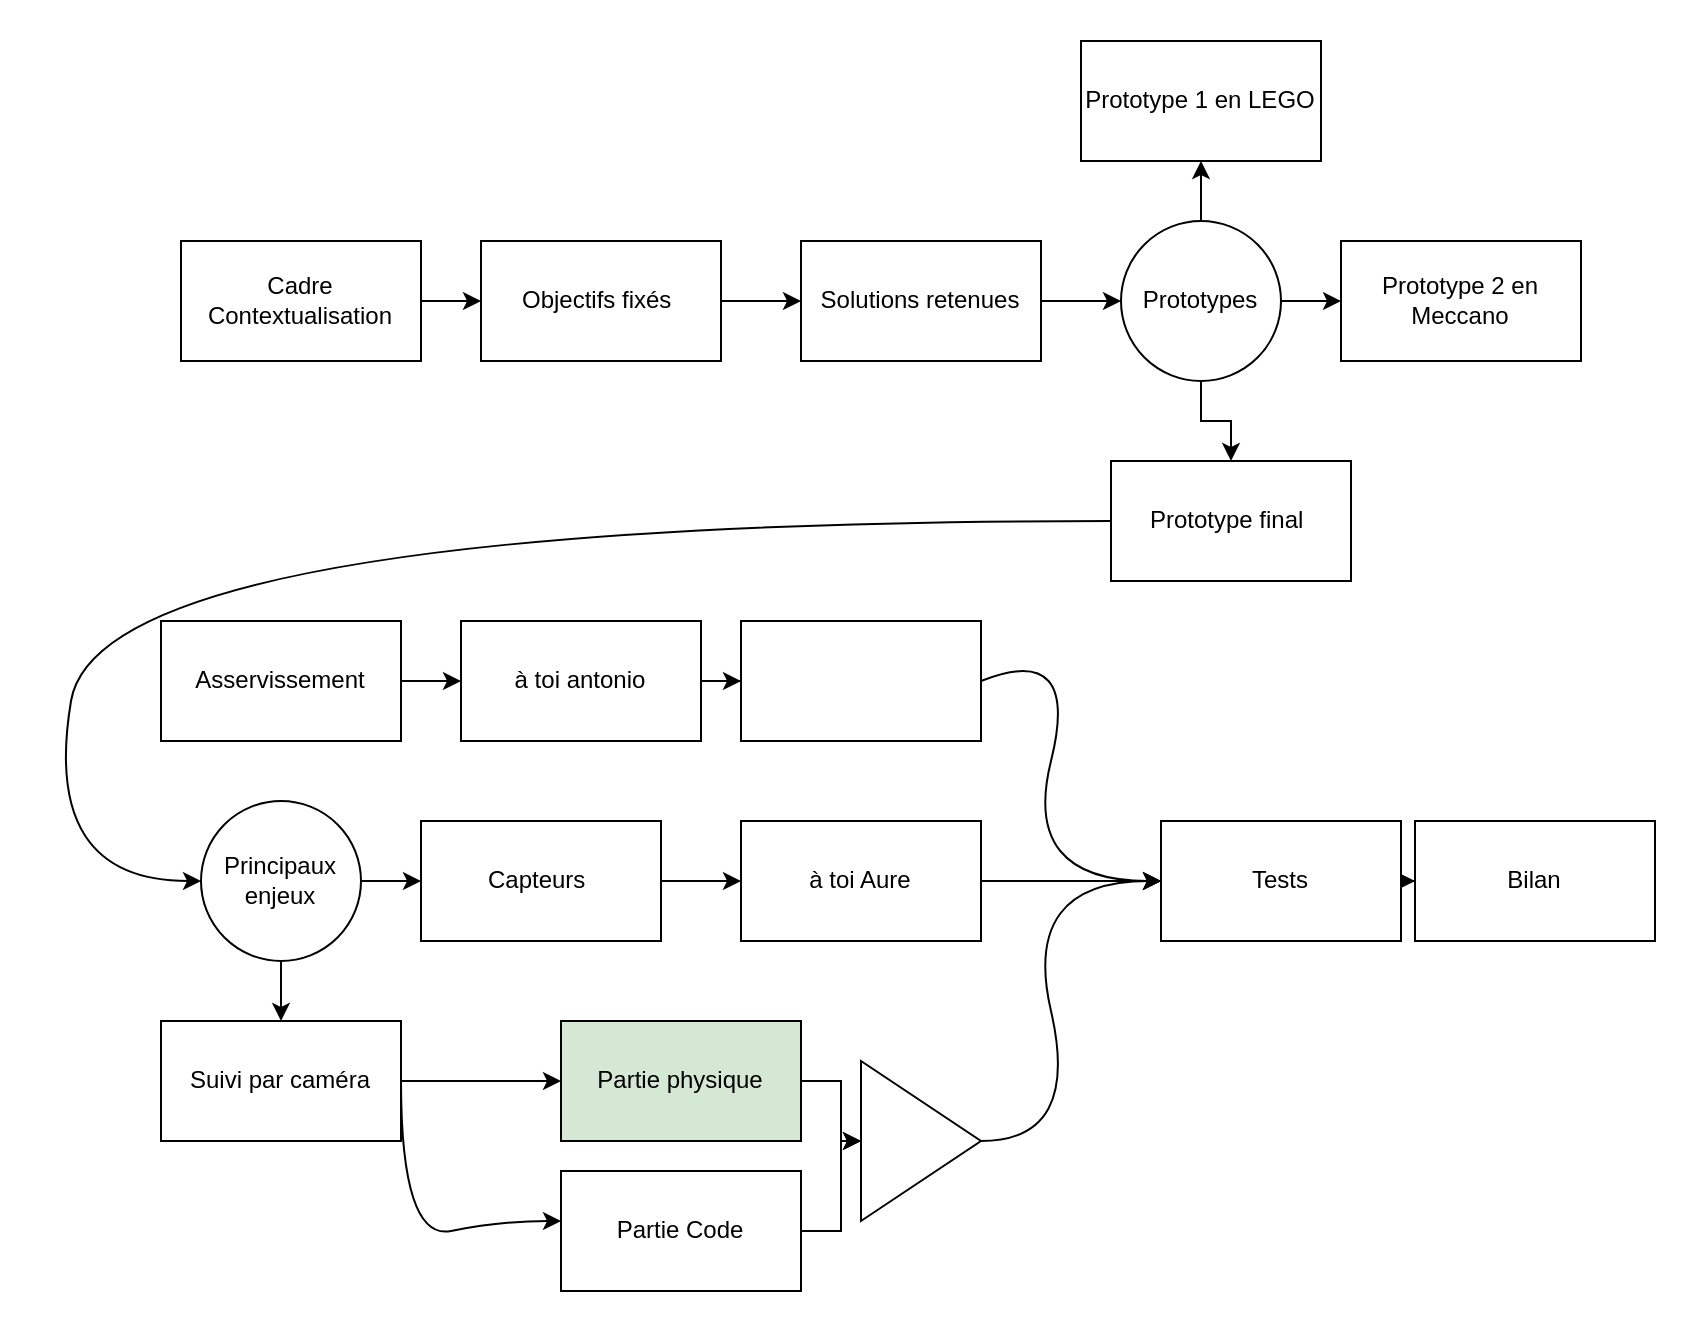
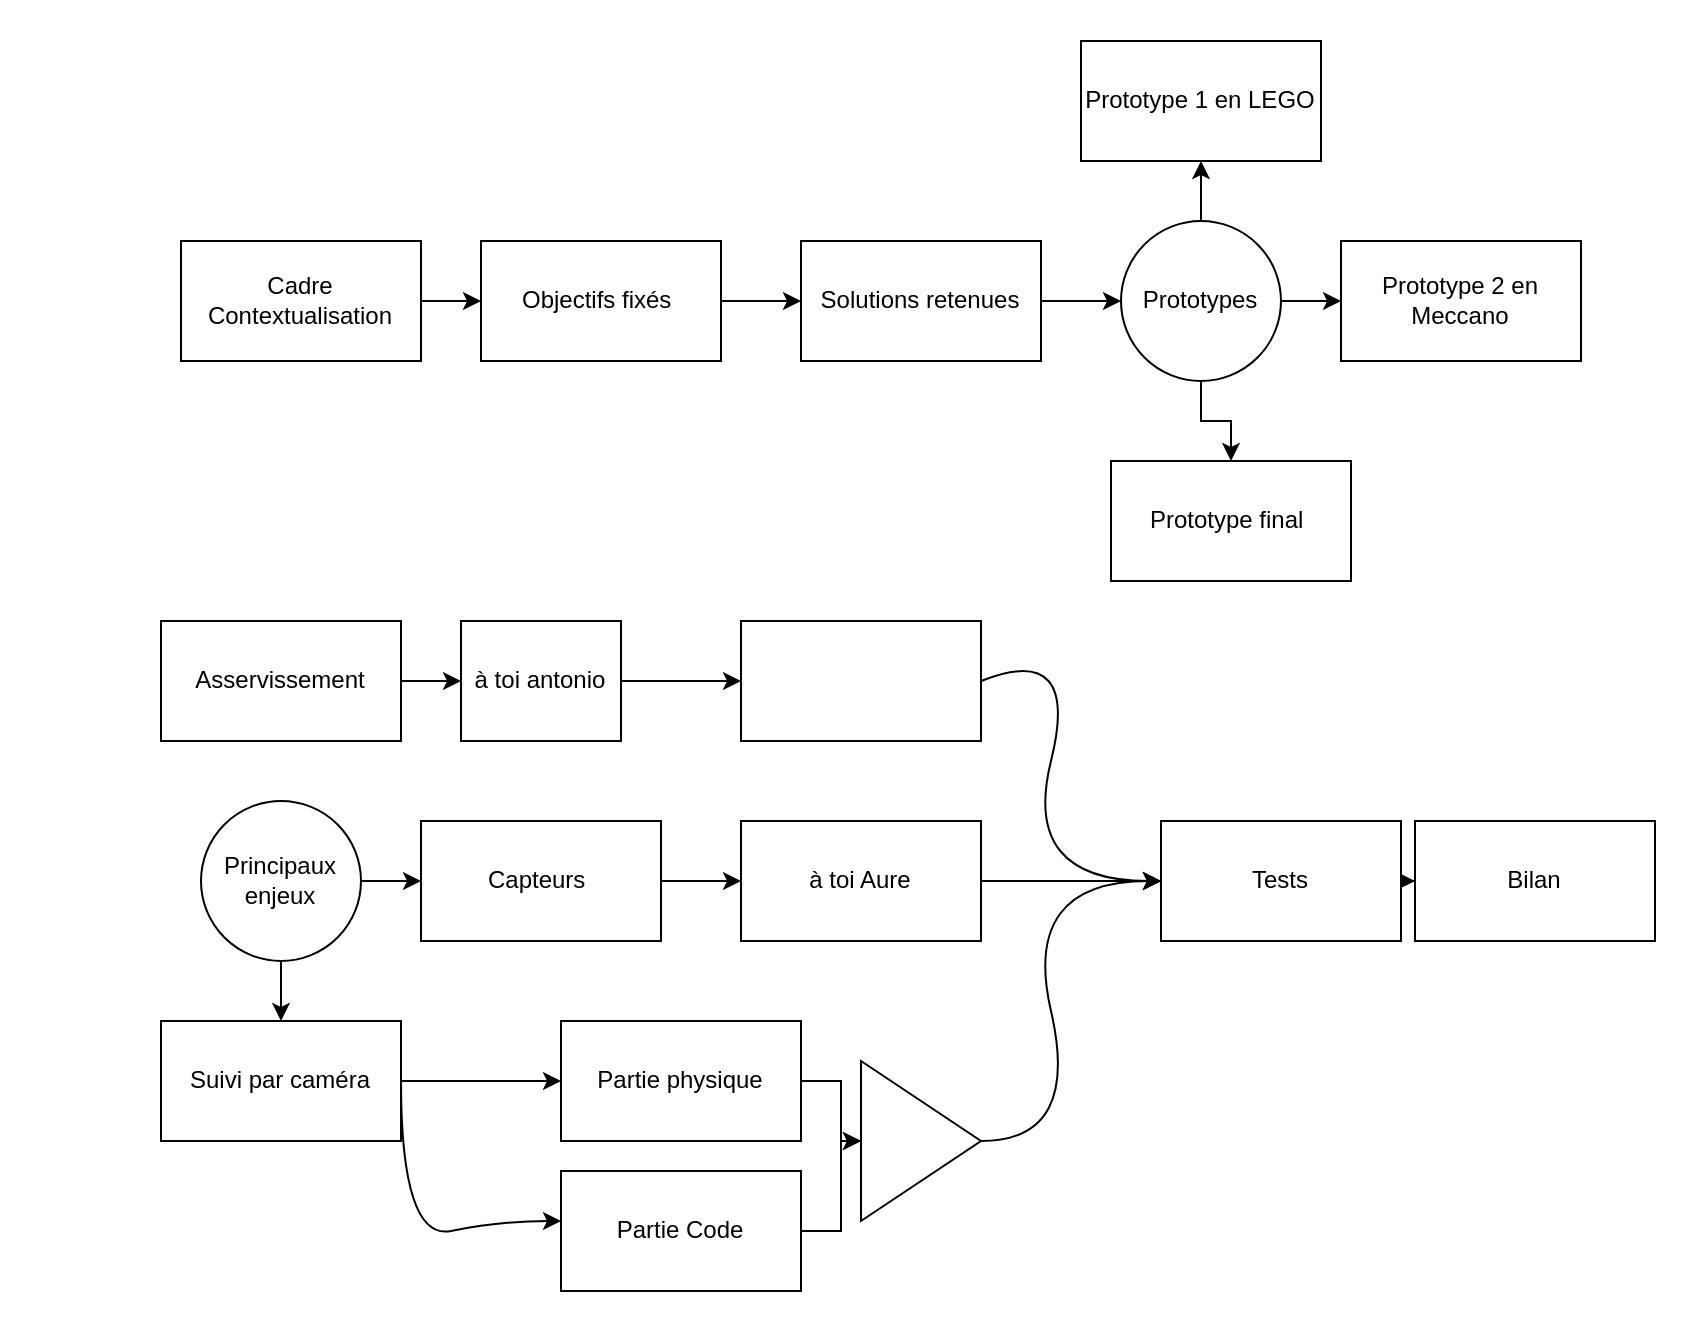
edge "Prototype final" -> "Principaux enjeux": removed
node "à toi antonio": size 240x120 -> 160x120
node "Partie physique": fillcolor #d5e8d4 -> #ffffff
